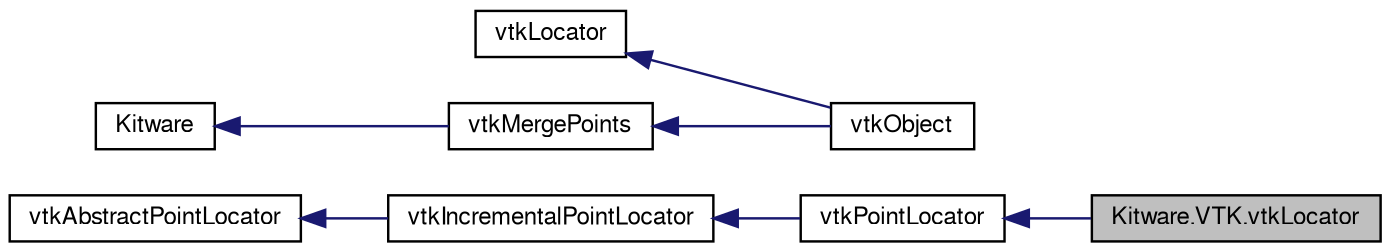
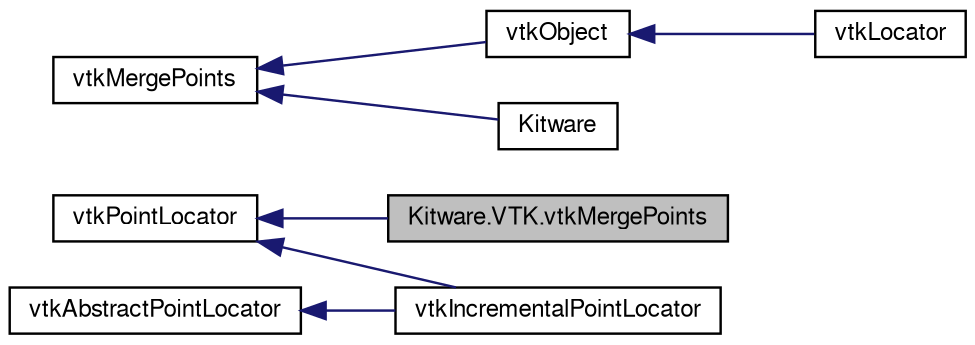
edge "vtkObject" -> "vtkLocator": reversed
edge "vtkMergePoints" -> "Kitware": reversed
edge "vtkPointLocator" -> "vtkIncrementalPointLocator": reversed
node "Kitware.VTK.vtkLocator": label "Kitware.VTK.vtkLocator" -> "Kitware.VTK.vtkMergePoints"
